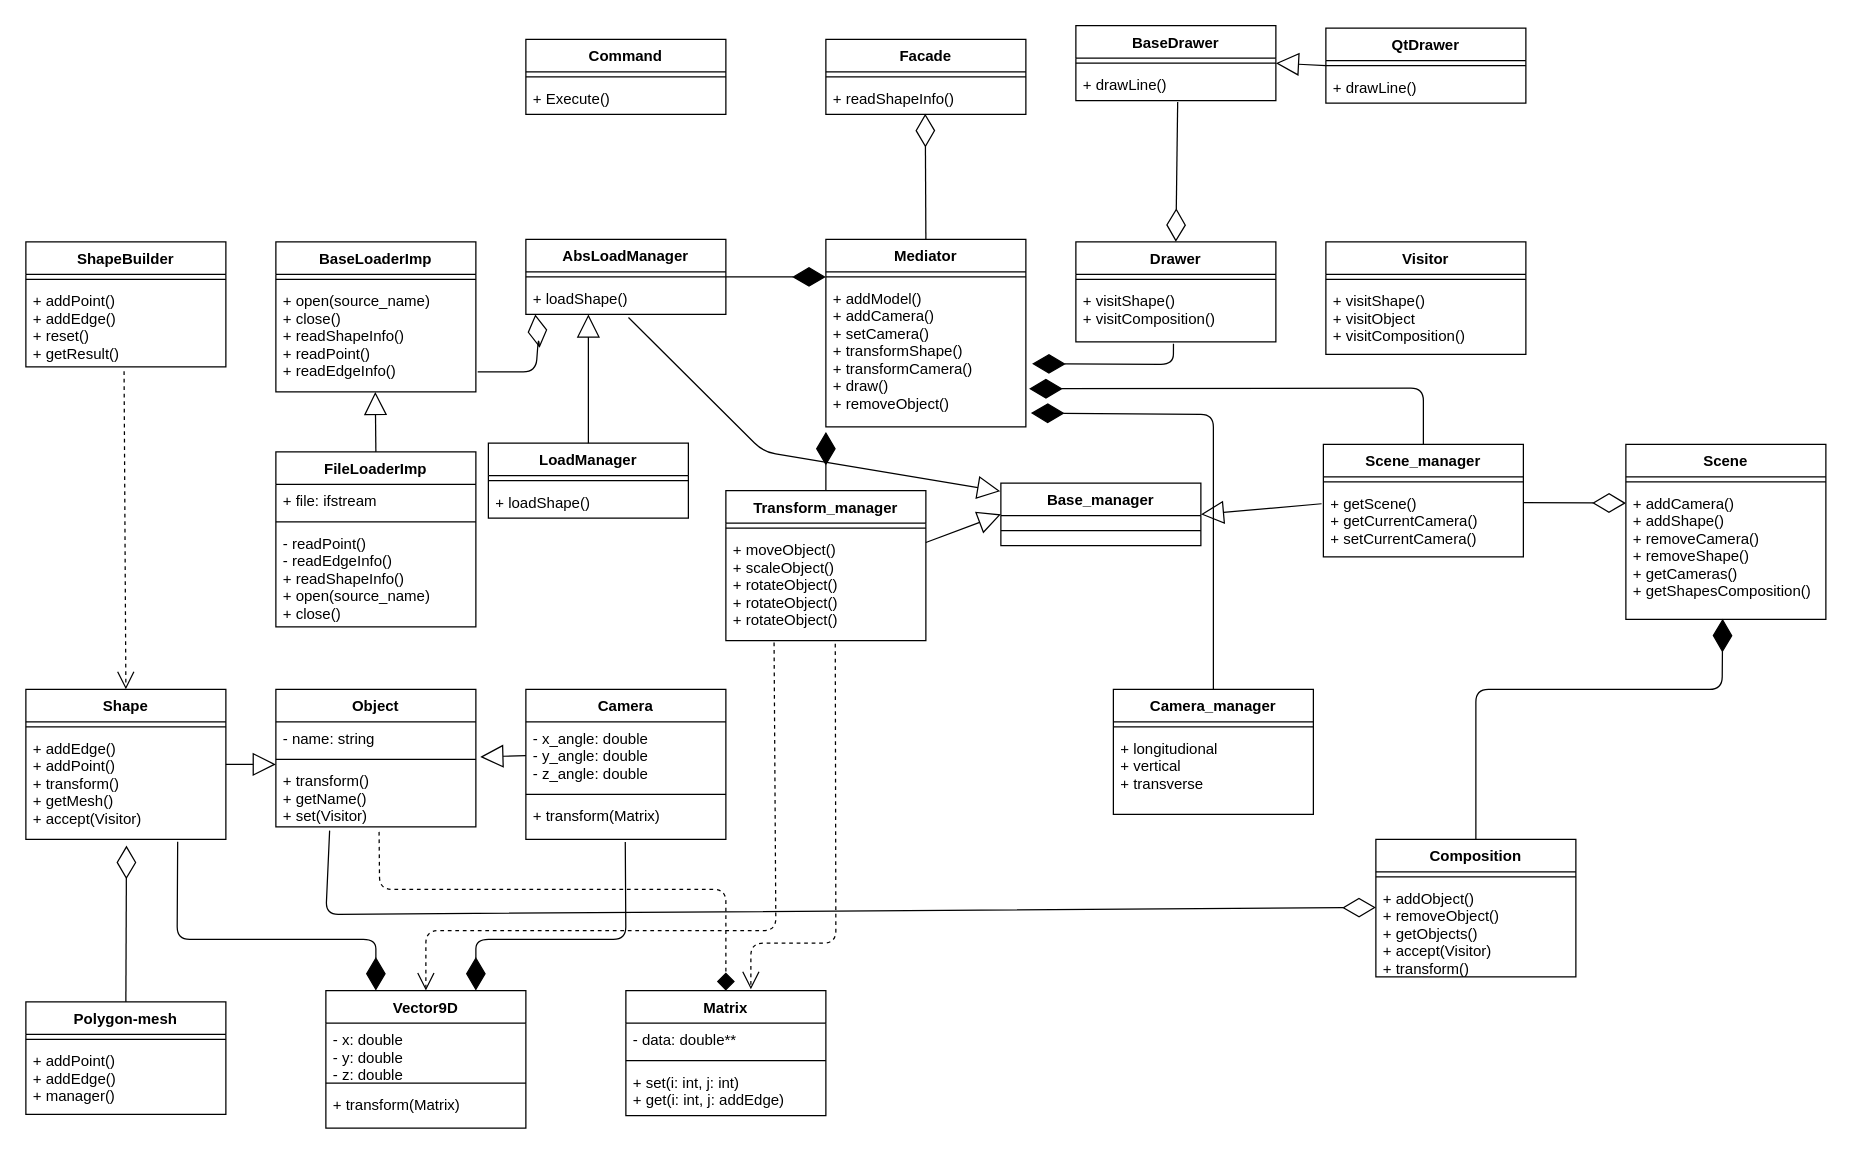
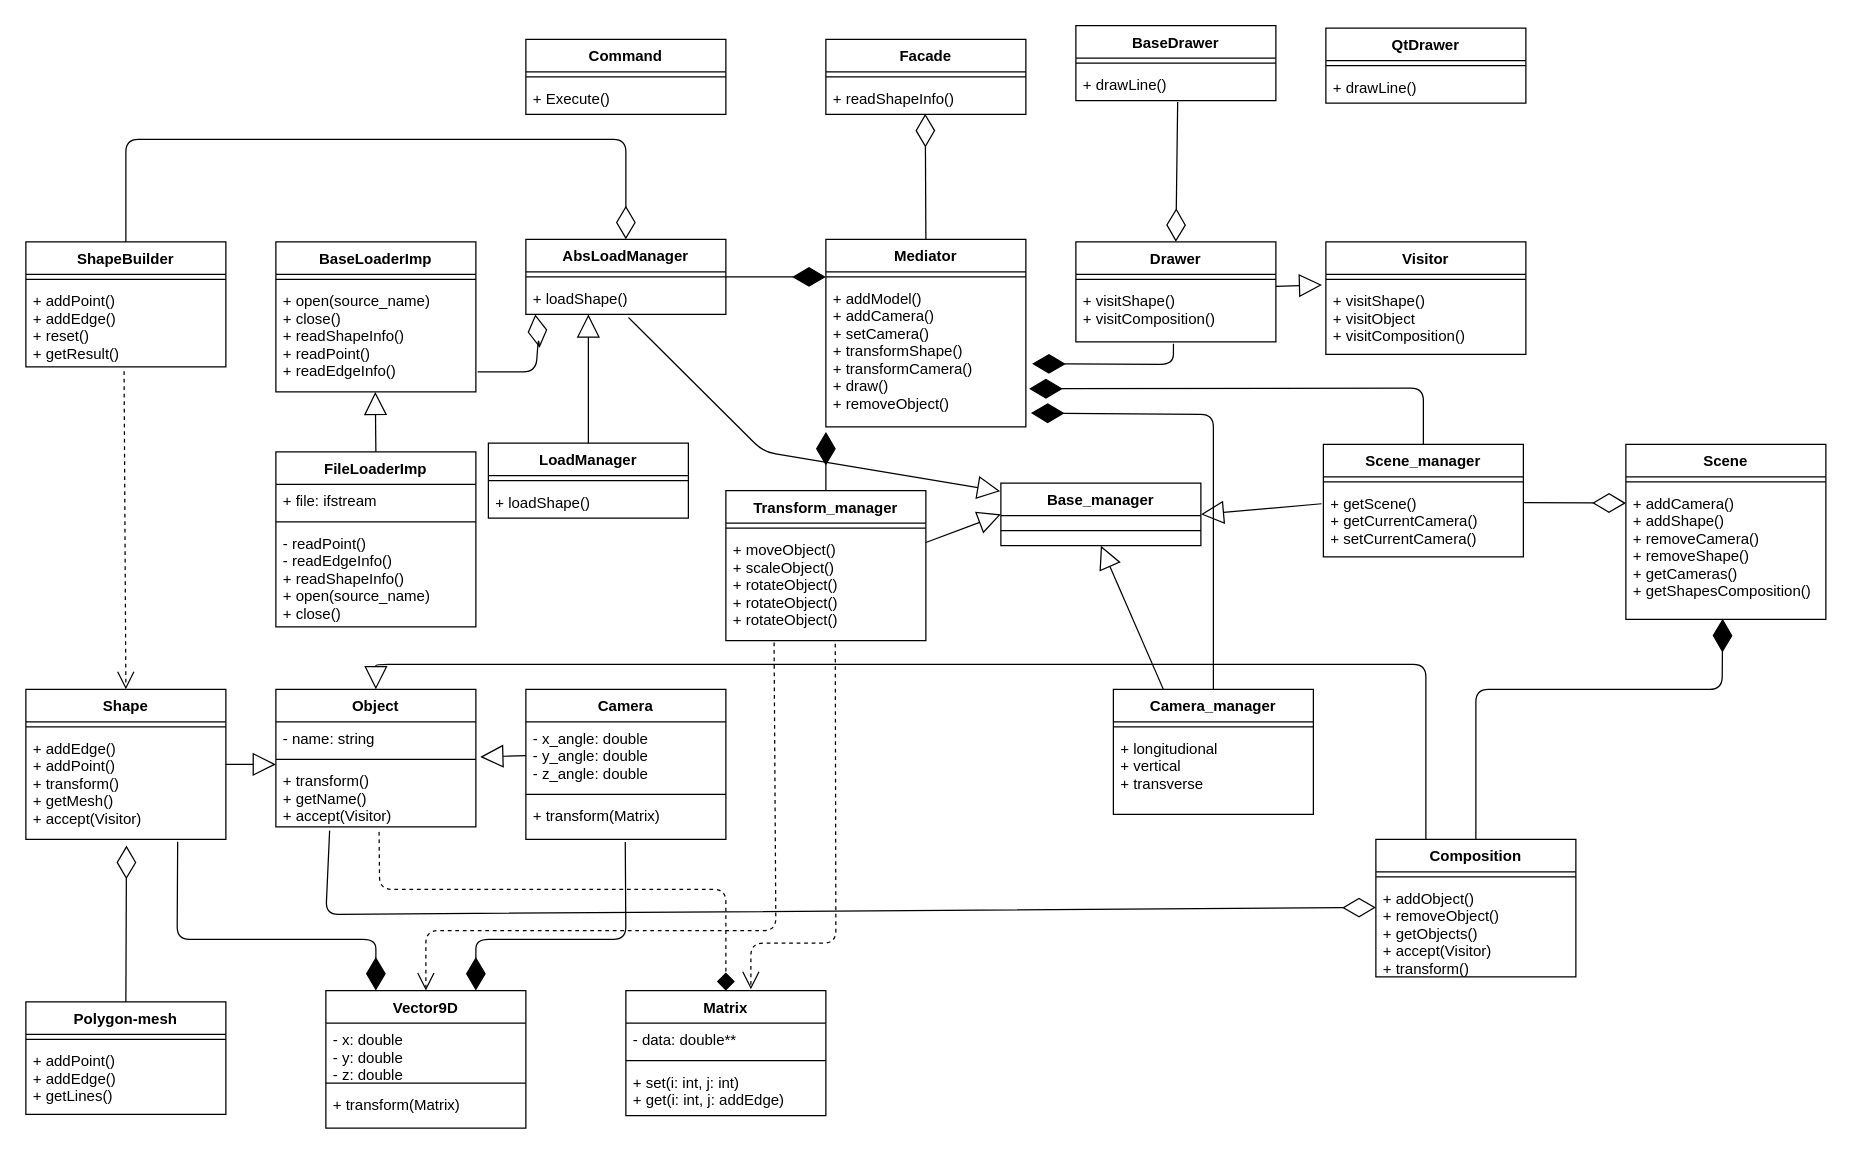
edge "QtDrawer" -> "BaseDrawer": removed
edge "ShapeBuilder" -> "AbsLoadManager": added
edge "+ visitShape() + visitComposition()" -> "+ visitShape() + visitObject + visitComposition()": added
edge "Camera_manager" -> "Base_manager": added
edge "Composition" -> "Object": added
node "+ transform() + getName() + set(Visitor)": label "+ transform() + getName() + set(Visitor)" -> "+ transform() + getName() + accept(Visitor)"
node "+ addPoint() + addEdge() + manager()": label "+ addPoint() + addEdge() + manager()" -> "+ addPoint() + addEdge() + getLines()"
